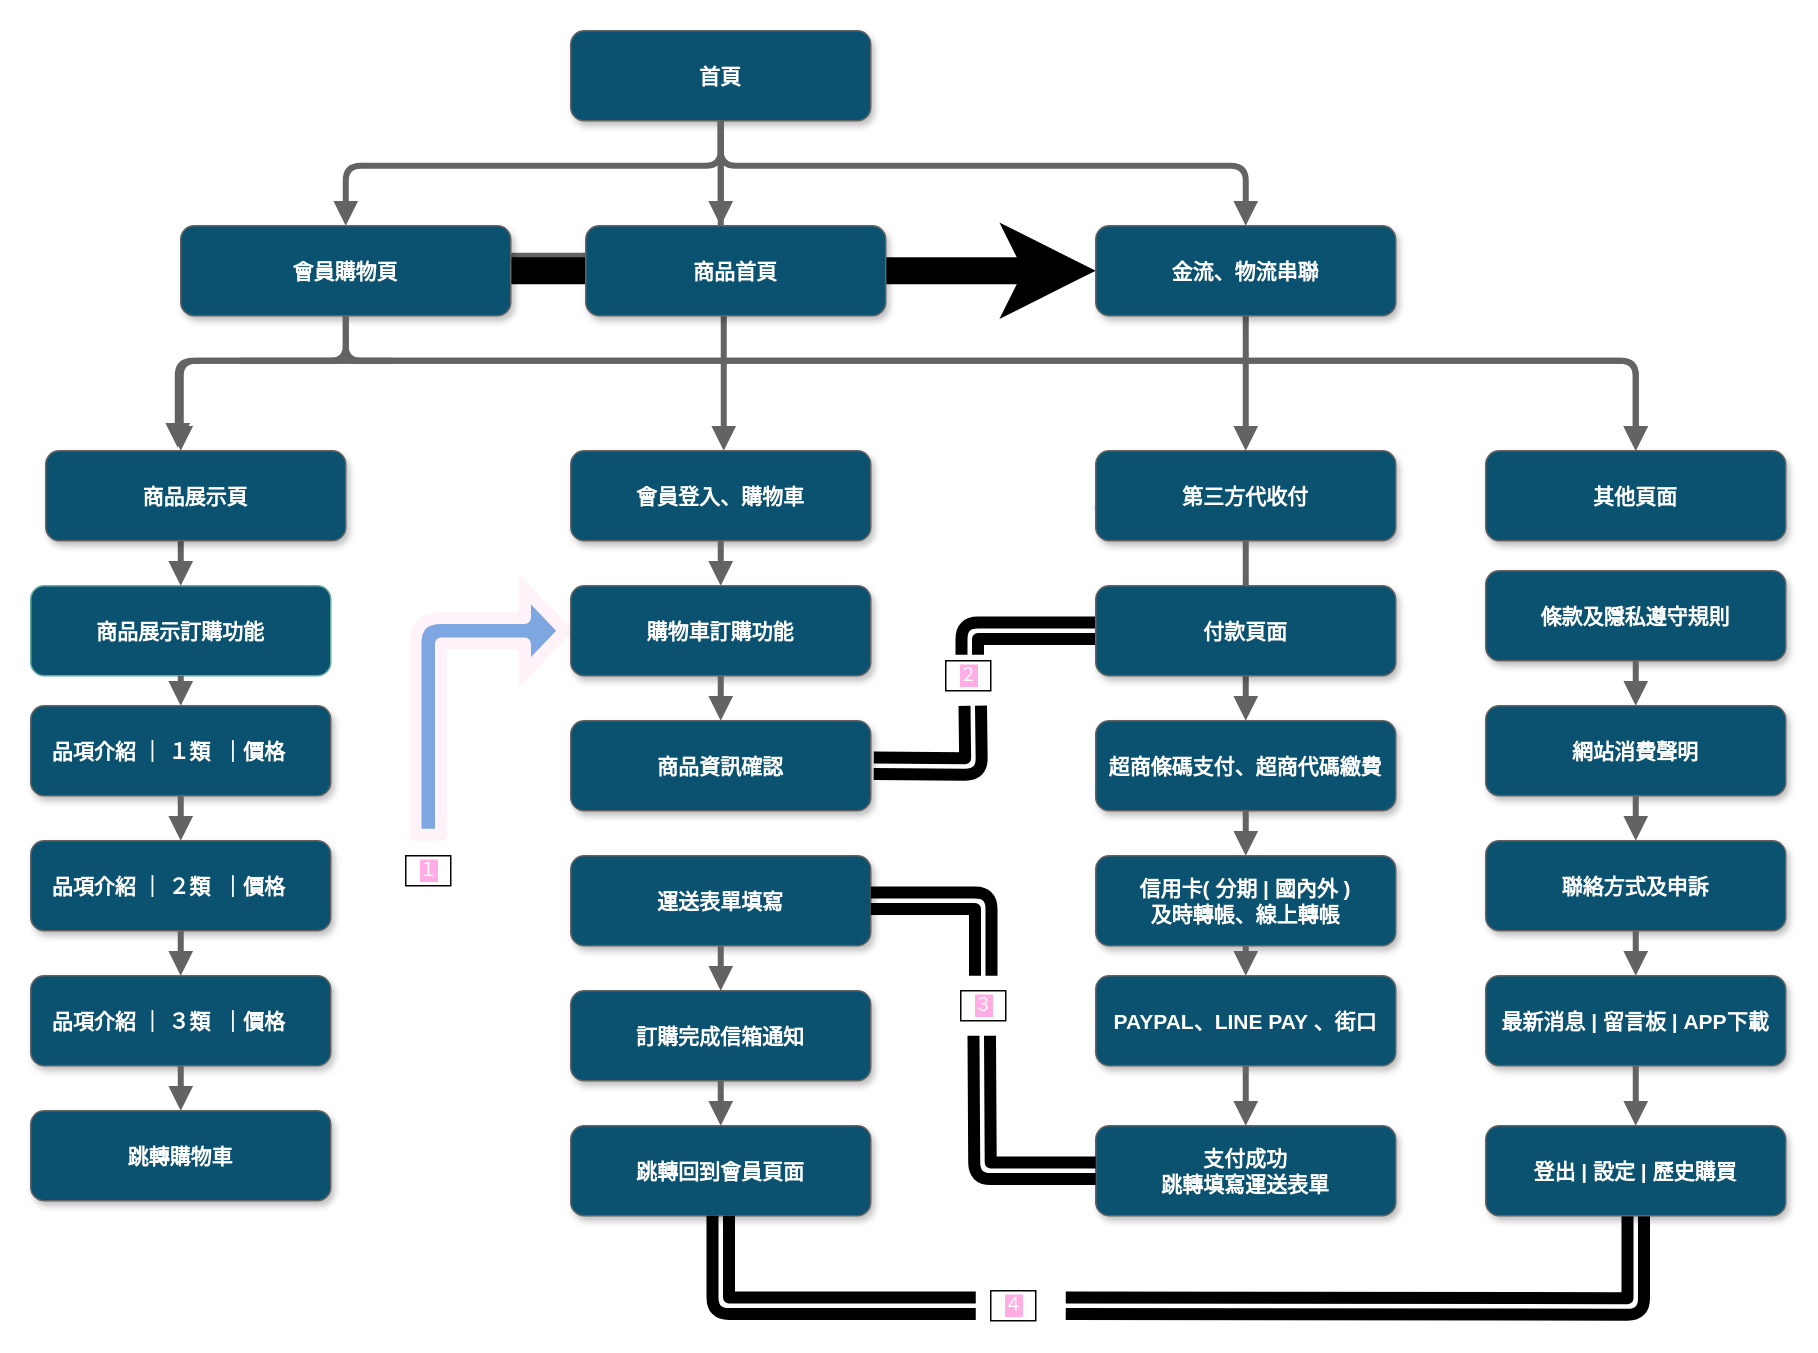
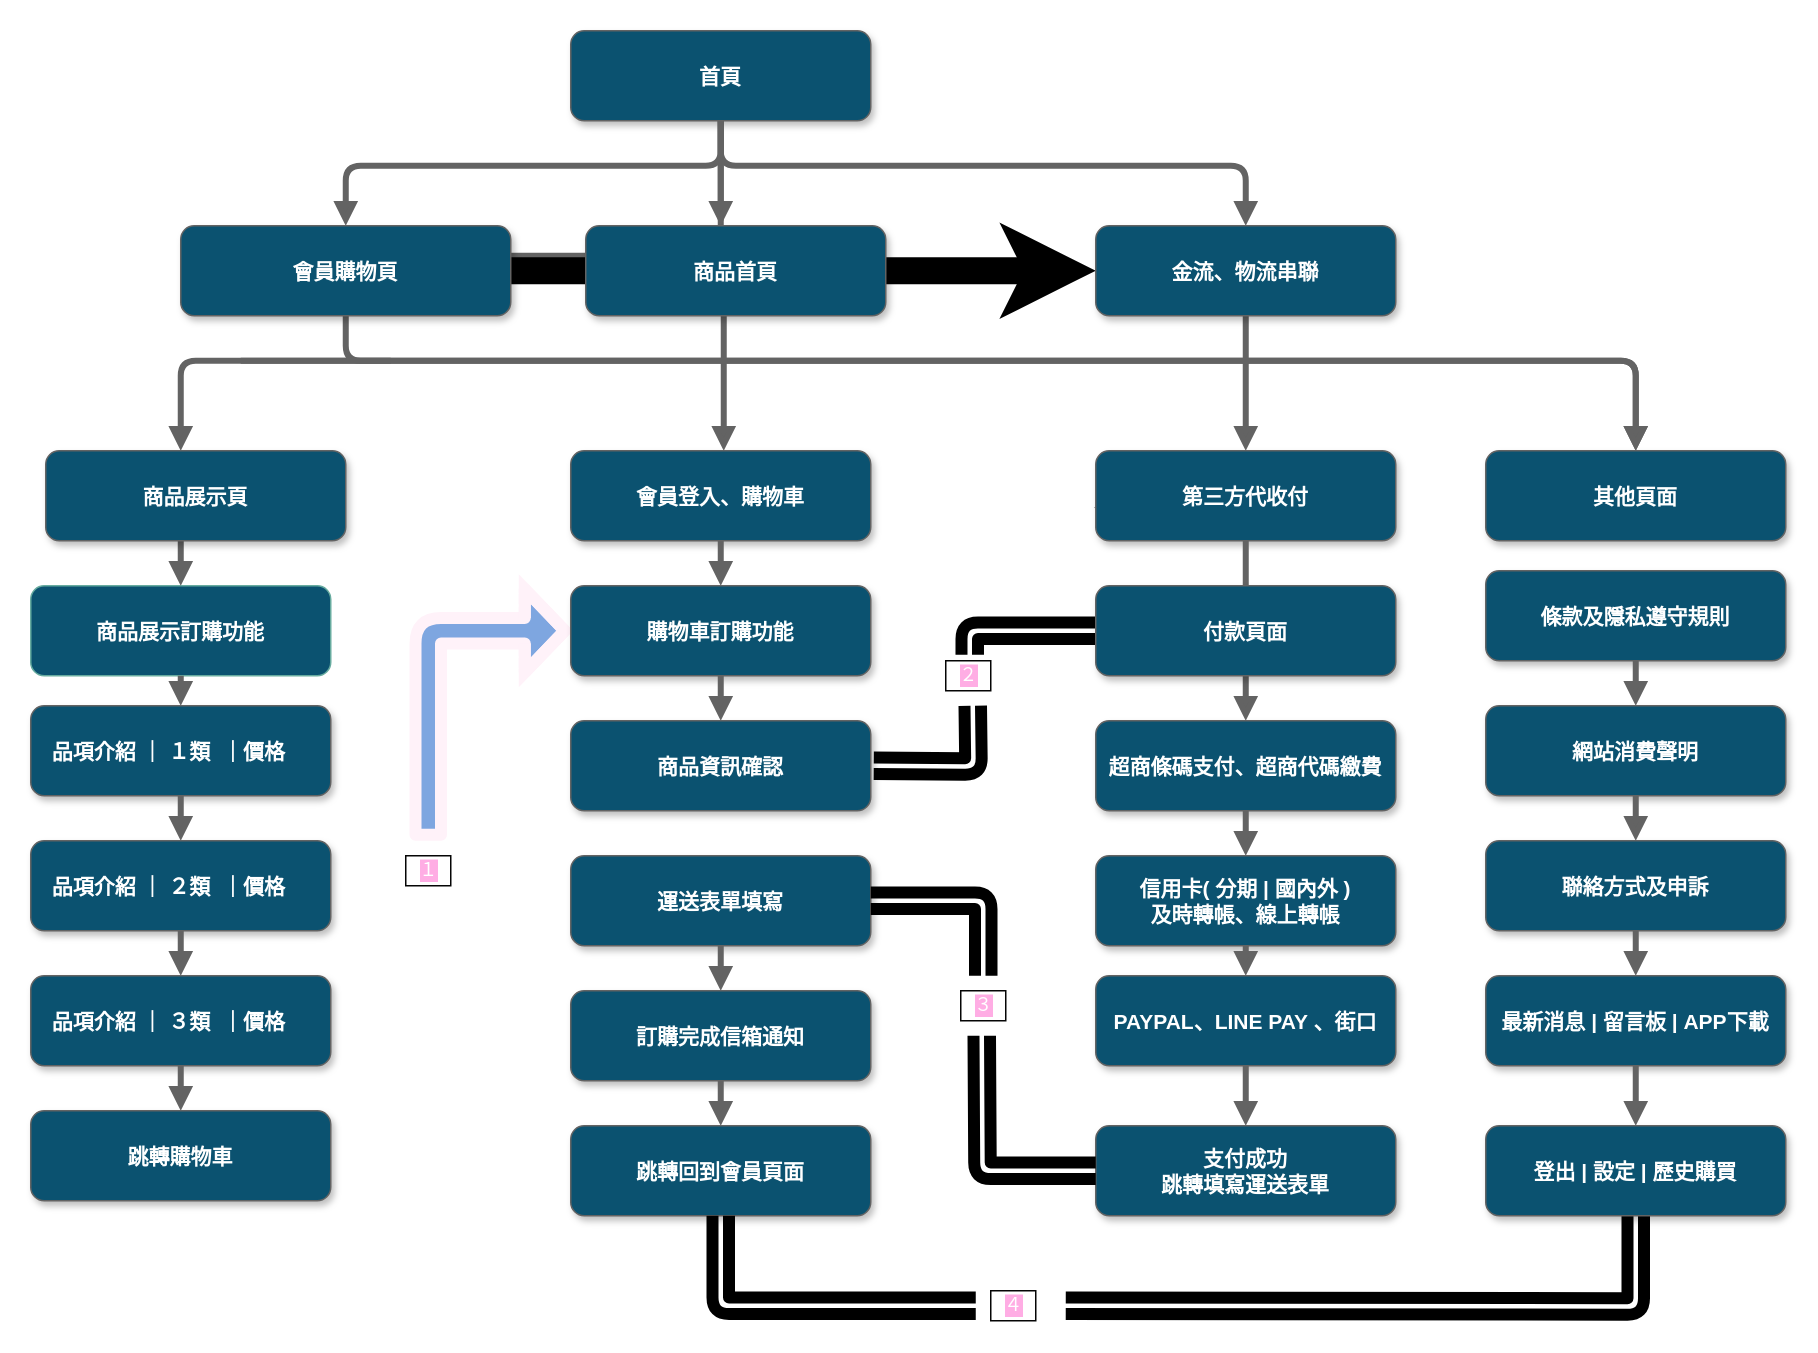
edge "會員購物頁" -> "商品展示頁": removed
